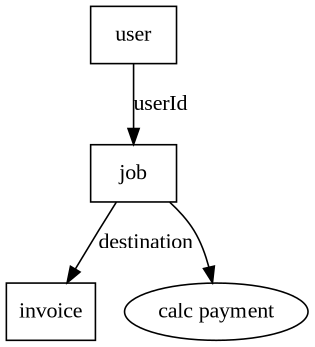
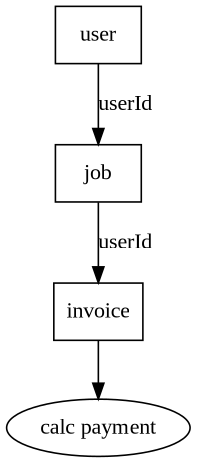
edge "job" -> "calc payment": now "invoice" -> "calc payment"
edge "job" -> "invoice": label "destination" -> "userId"
